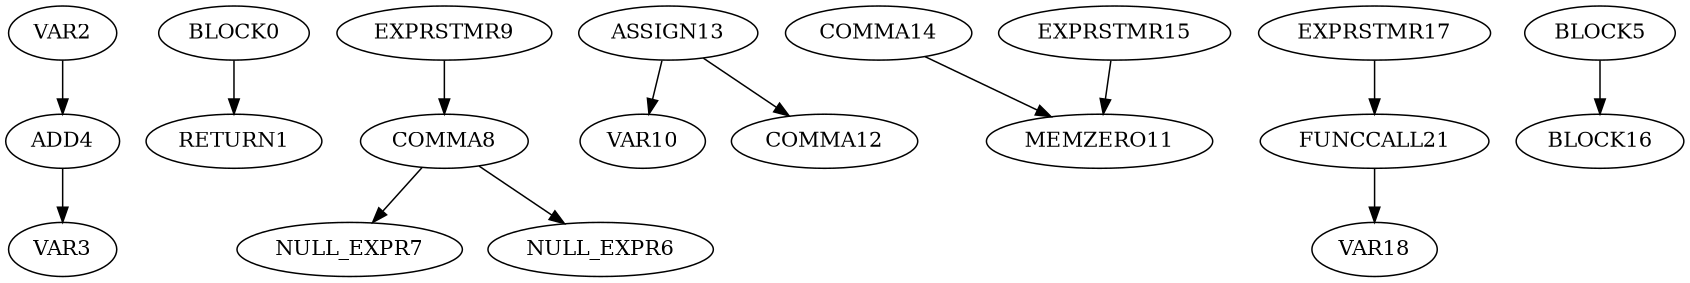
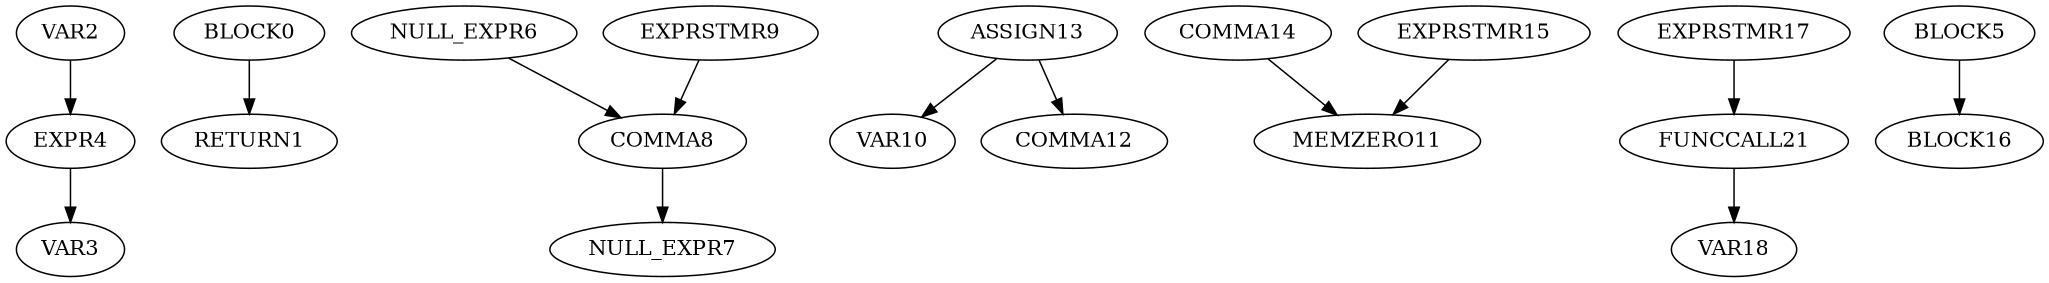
node "ADD4": label "ADD4" -> "EXPR4"
edge "COMMA8" -> "NULL_EXPR6": reversed
